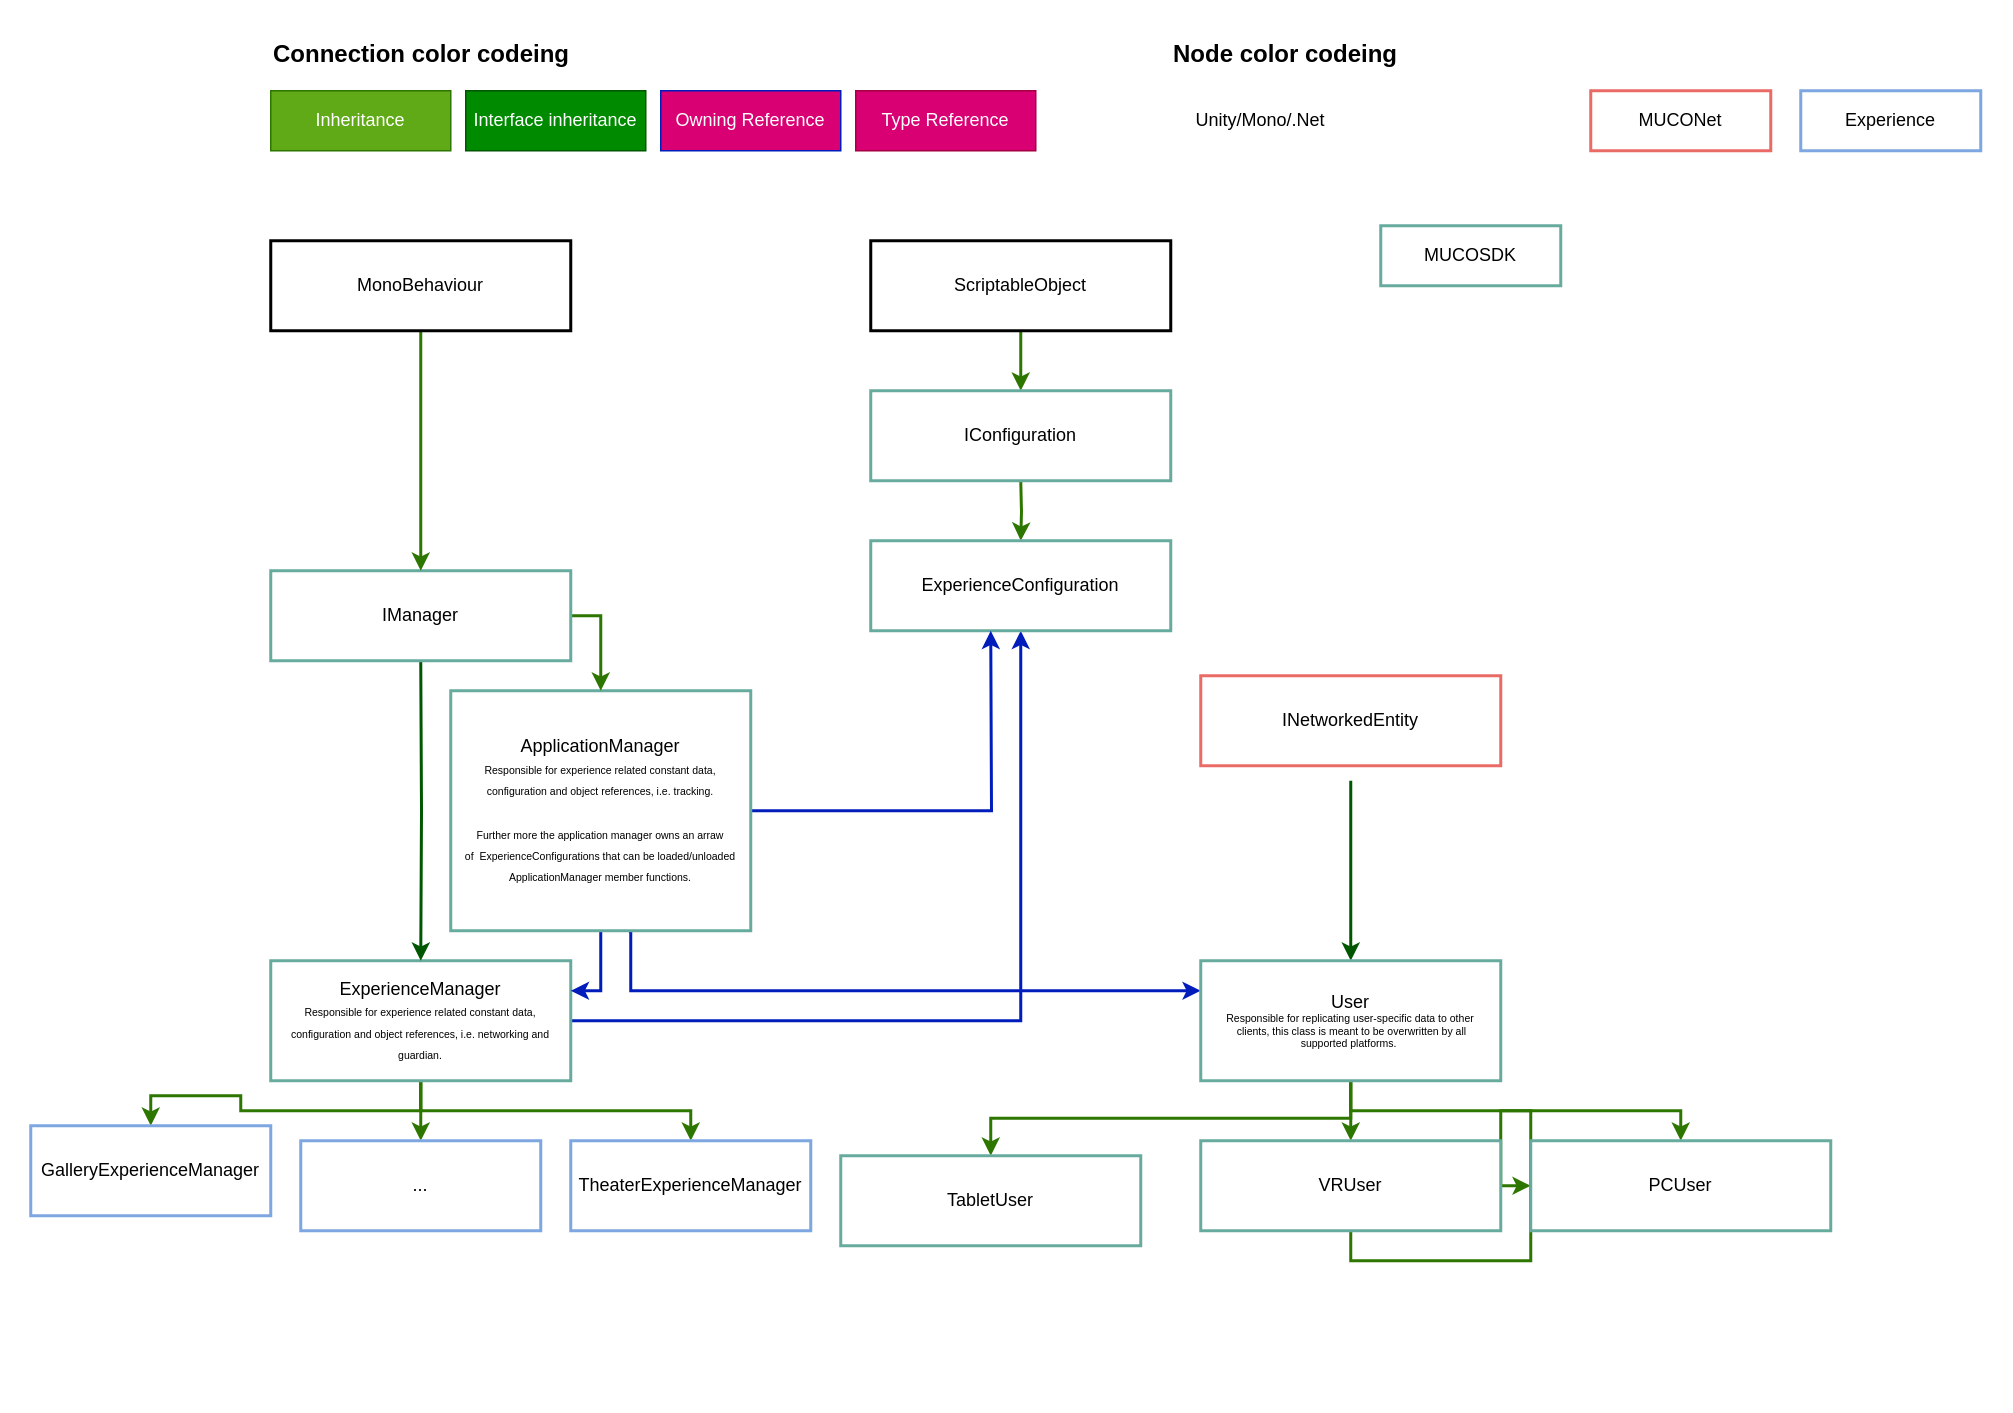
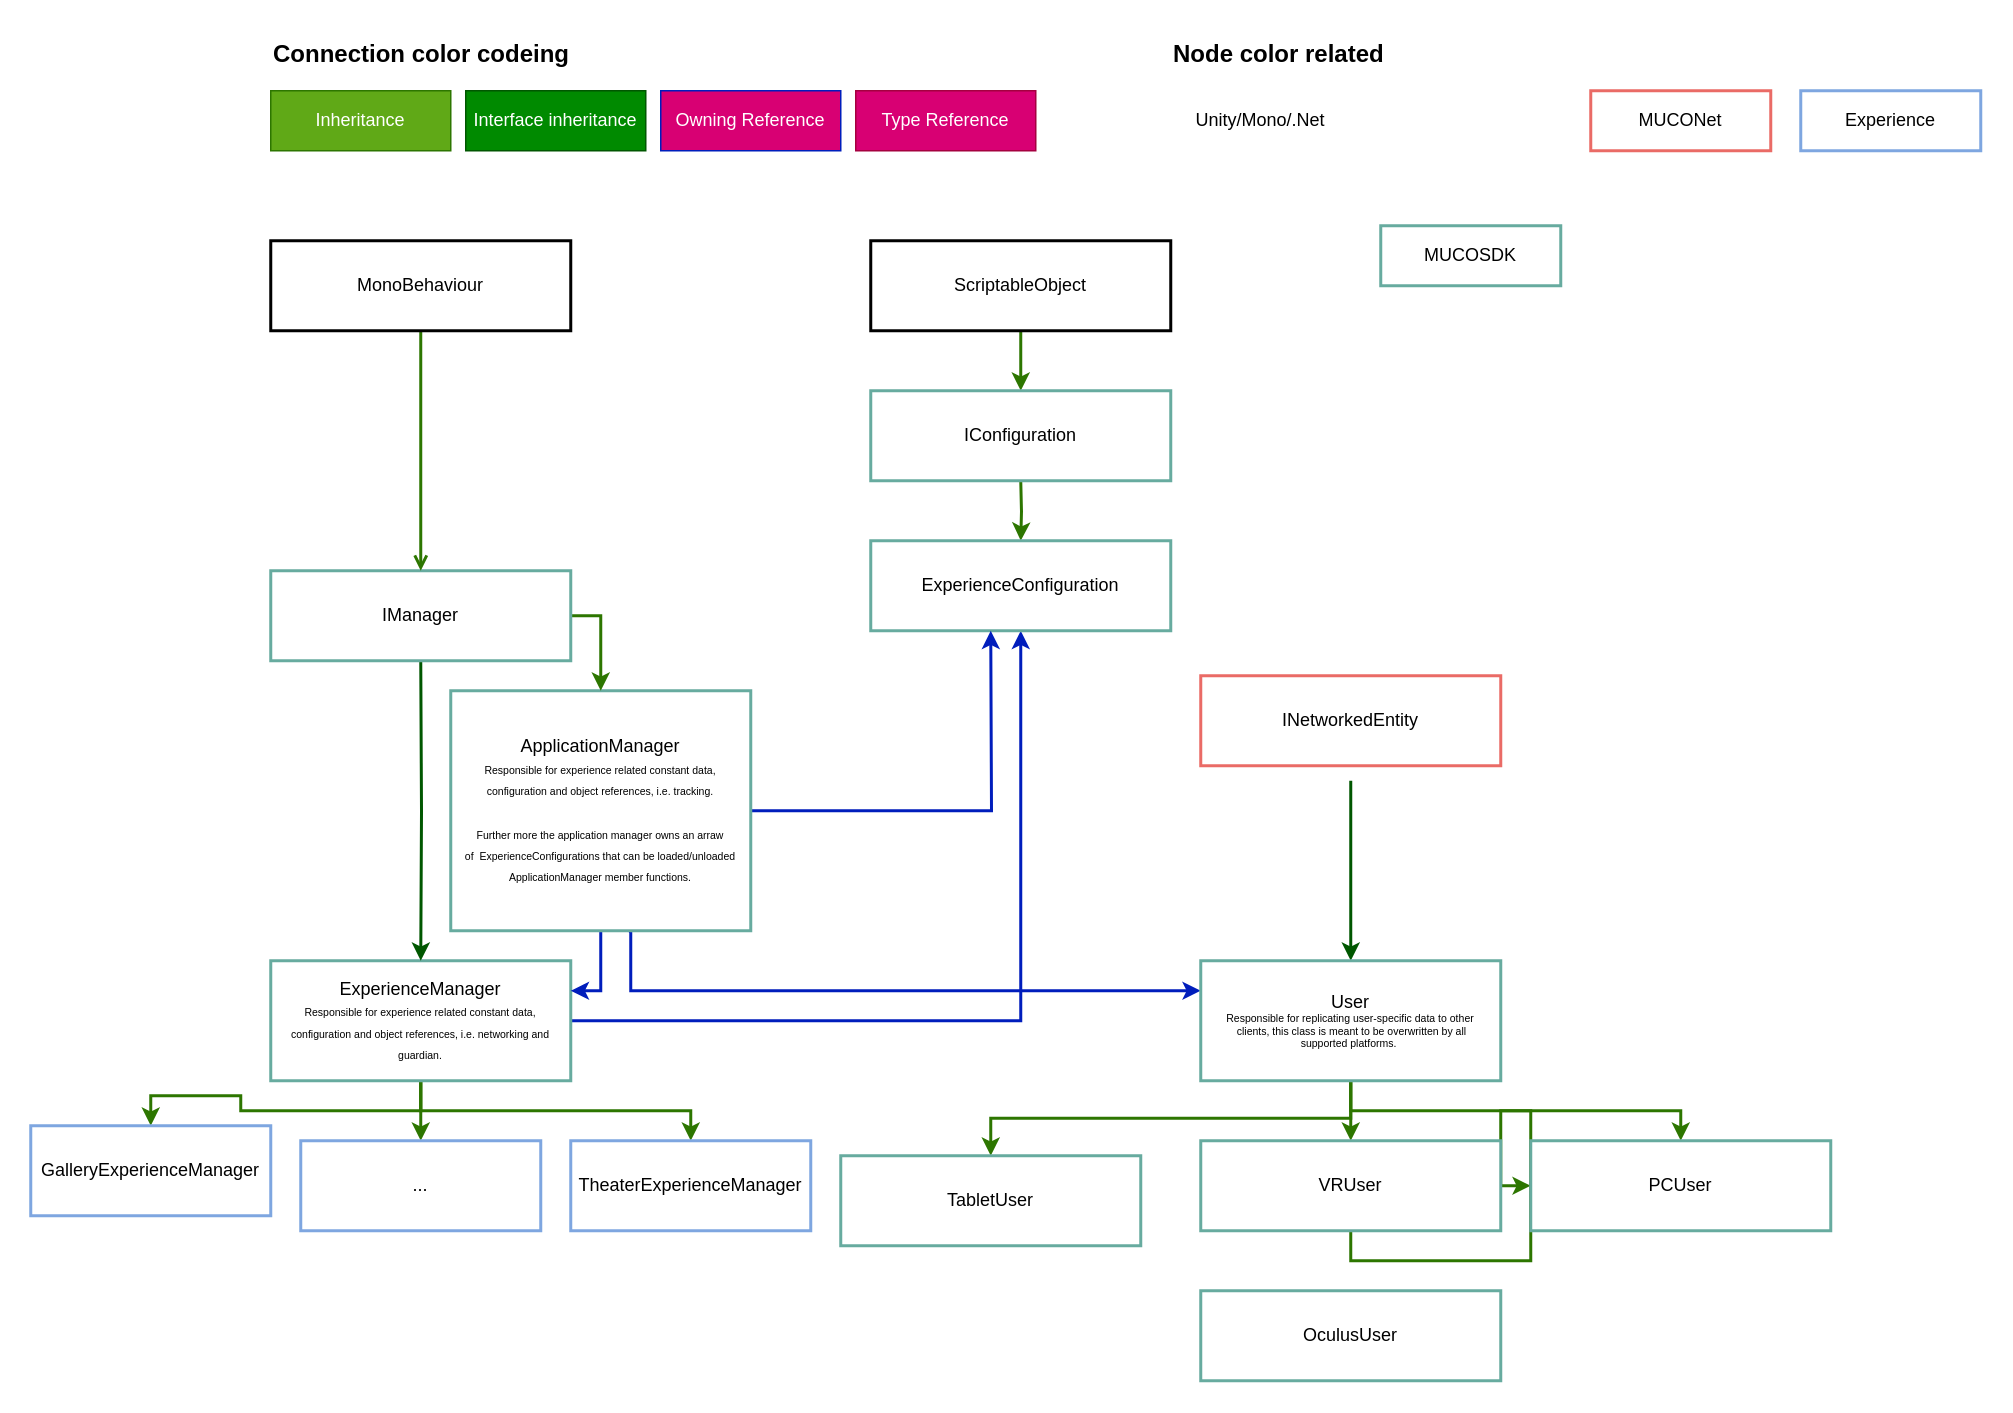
node "Node color codeing": label "Node color codeing" -> "Node color related"
edge "MonoBehaviour" -> "IManager": arrowhead classic -> open
node "OculusUser": added
